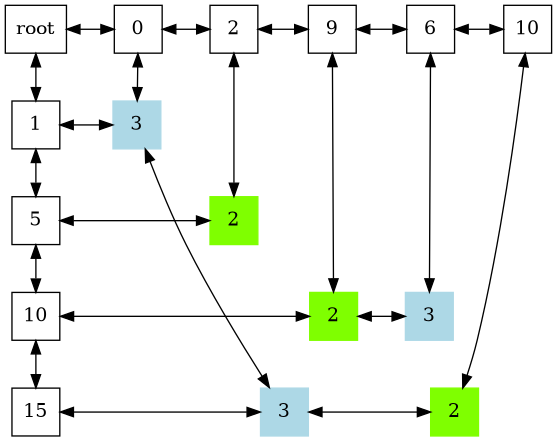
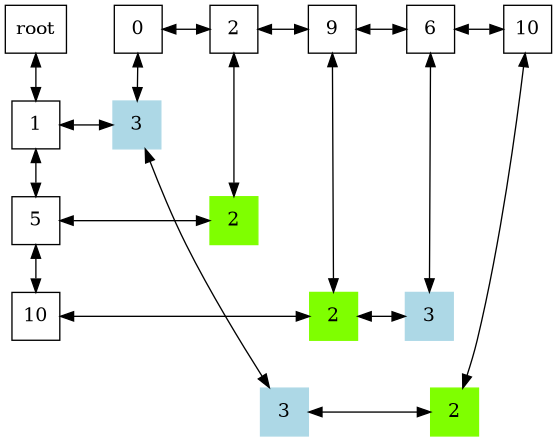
edge "root" -- "0": removed
node "15": removed
